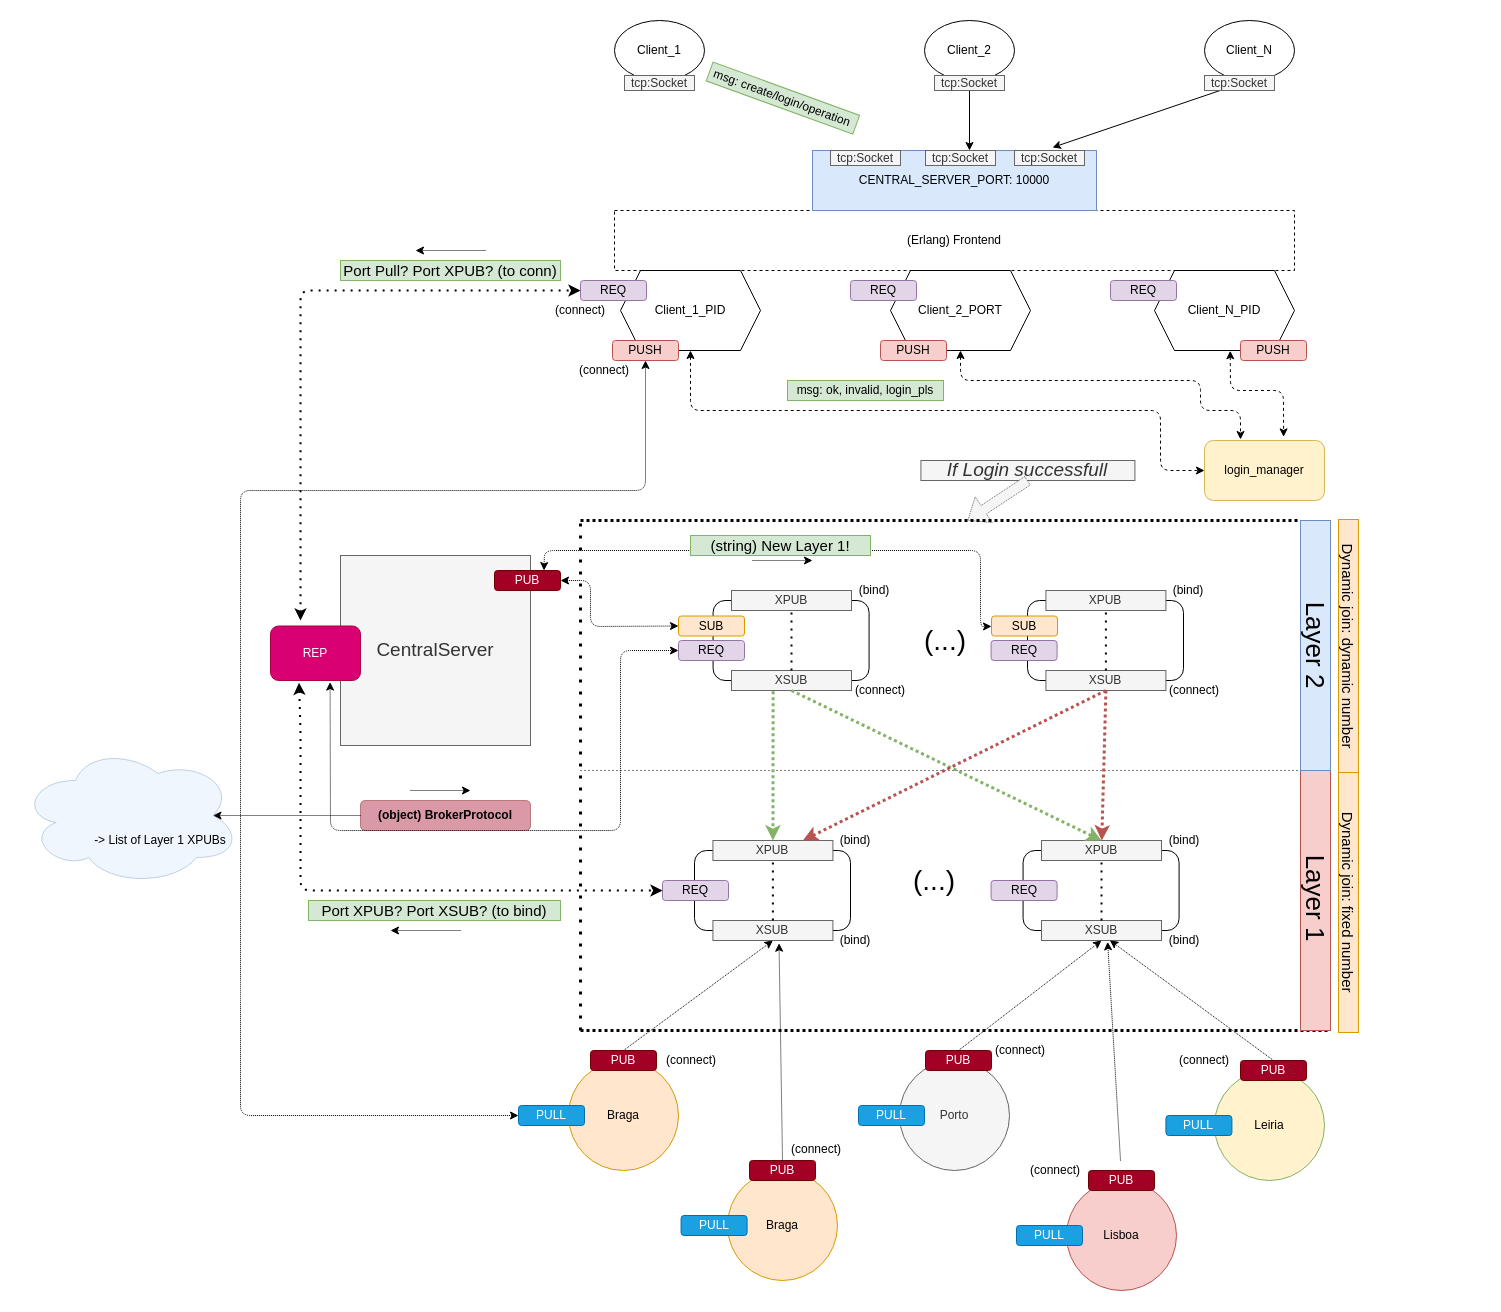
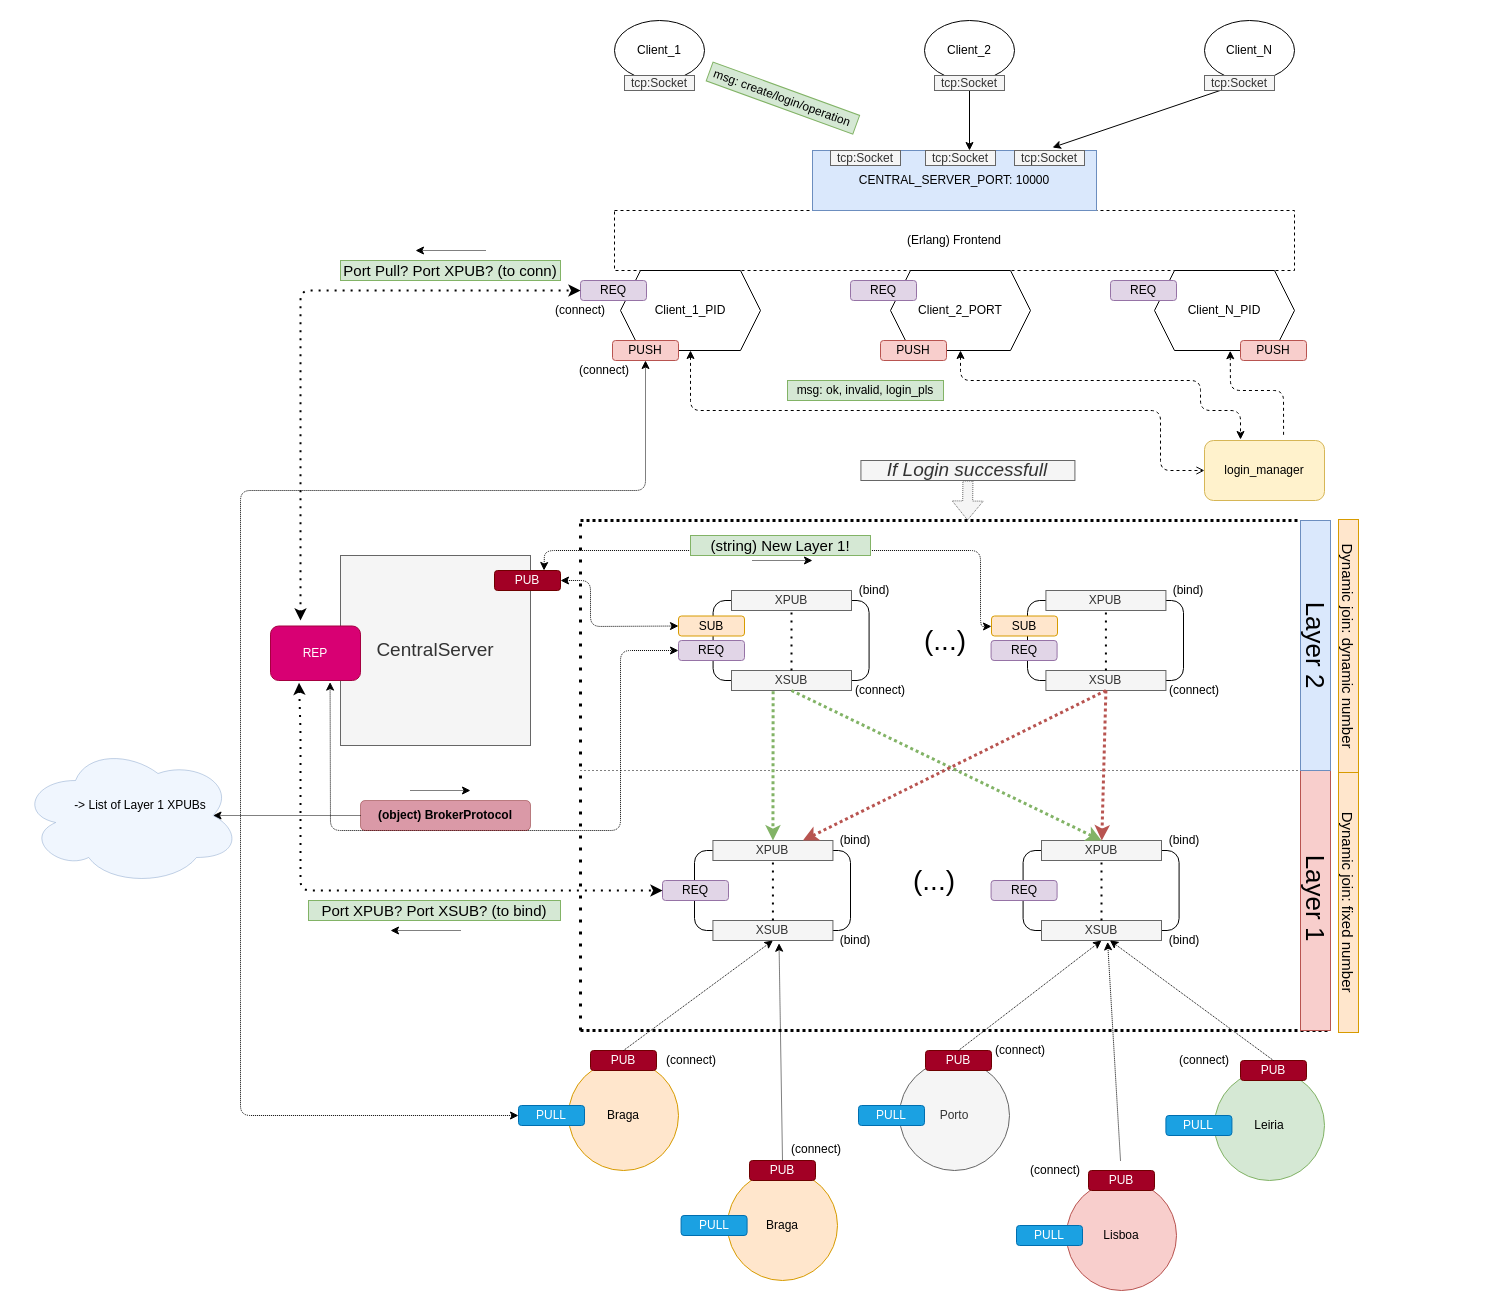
edge "Client_N_PID" -- "login_manager": arrowhead classic -> none
node "If Login successfull": moved (1028, 471) -> (968, 471)
edge "Client_1_PID" -- "login_manager": arrowhead classic -> open
node "-> List of Layer 1 XPUBs": moved (161, 841) -> (141, 806)
node "Leiria": fillcolor #fff2cc -> #d5e8d4
